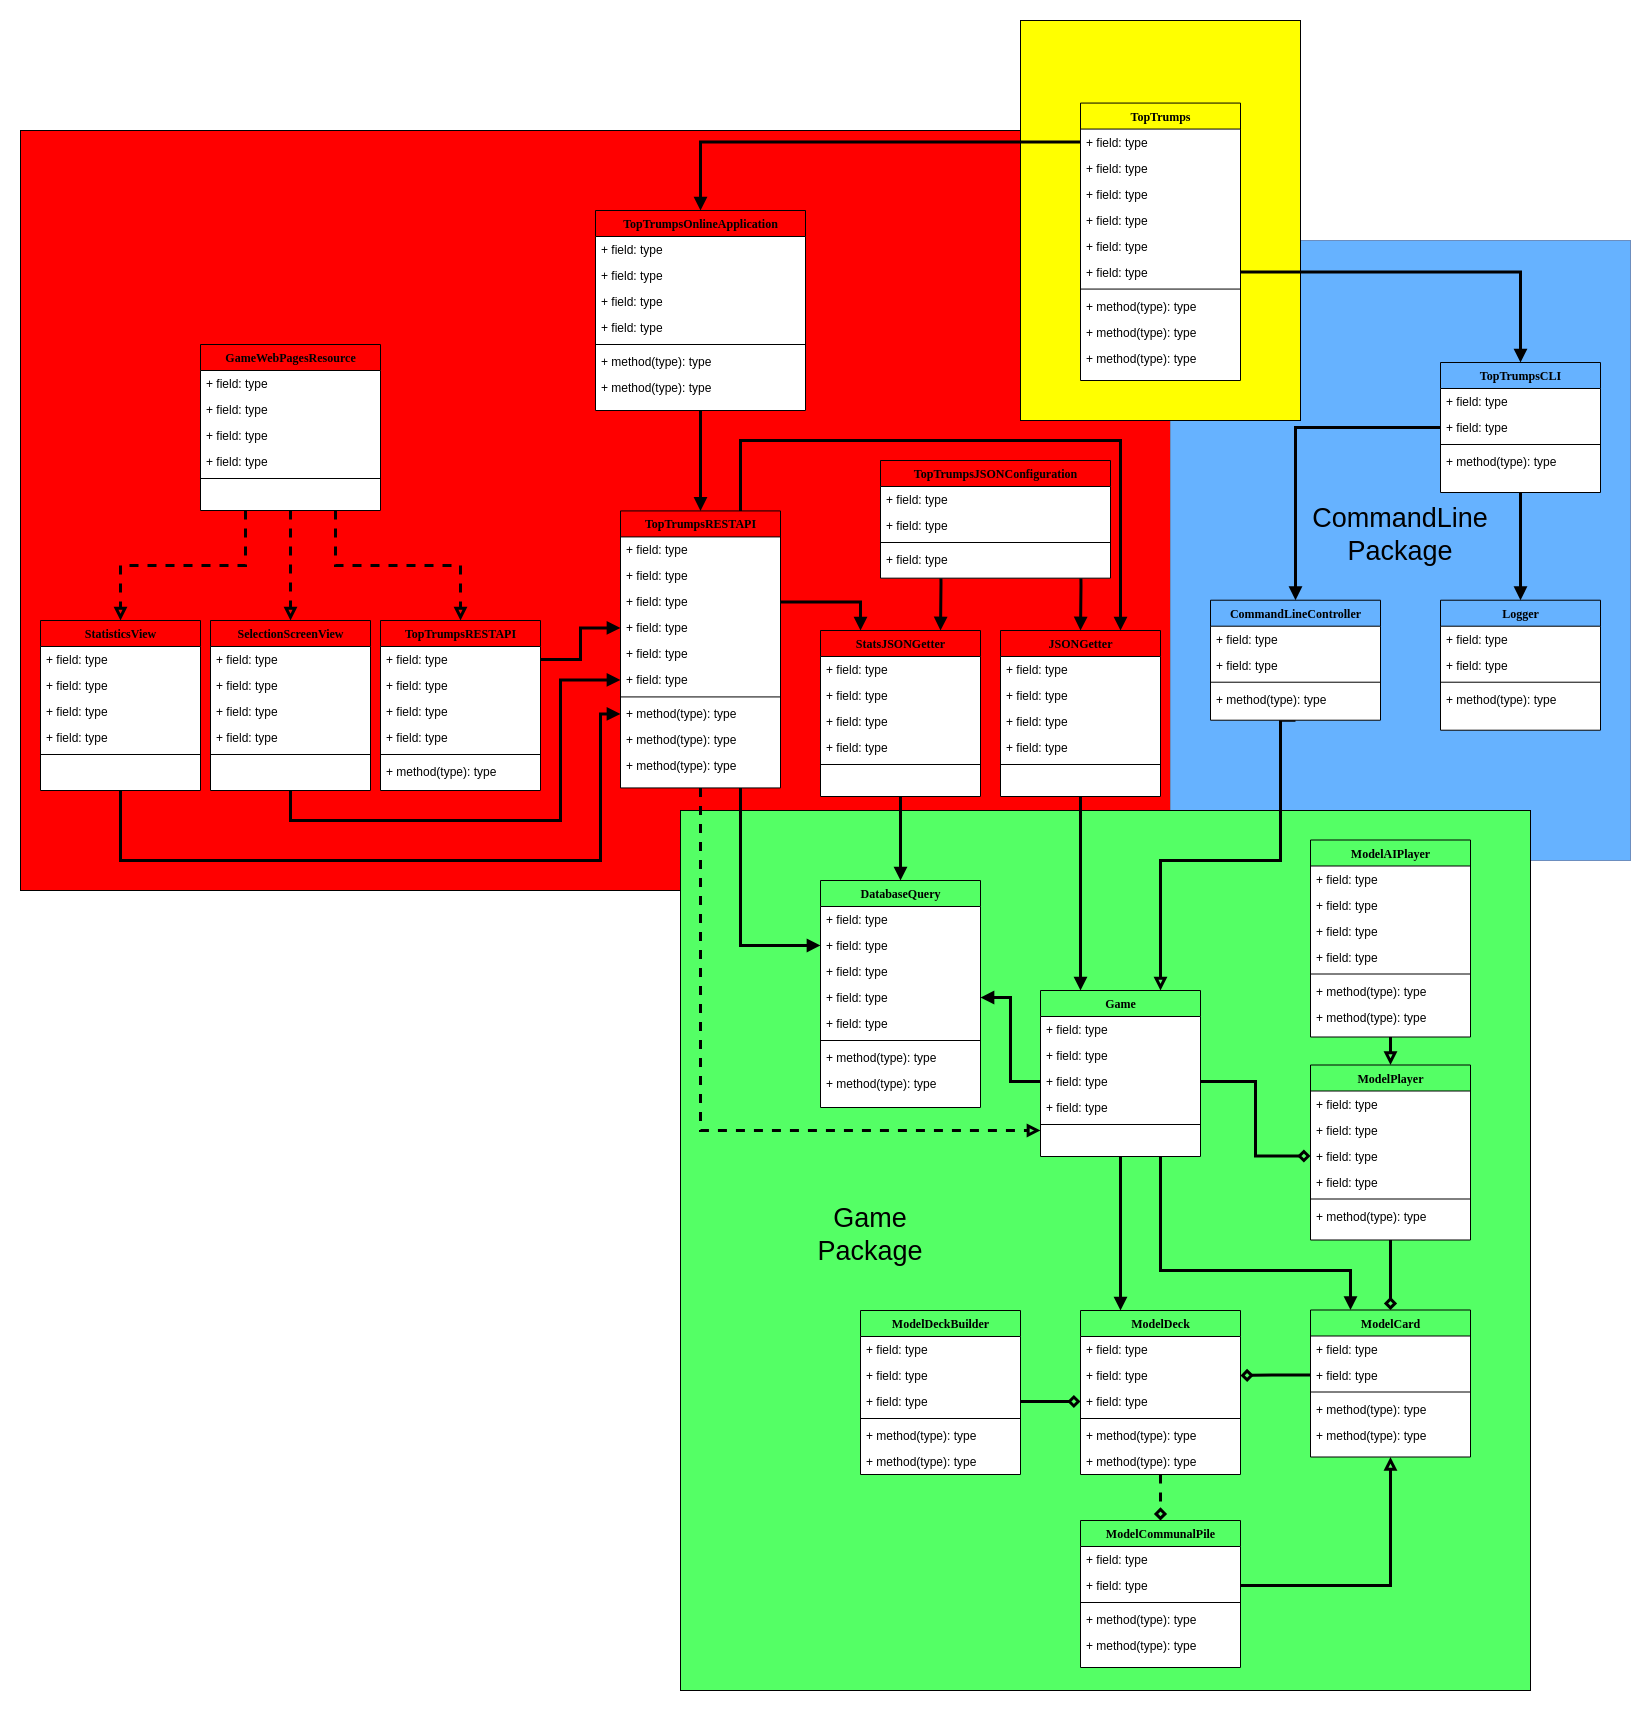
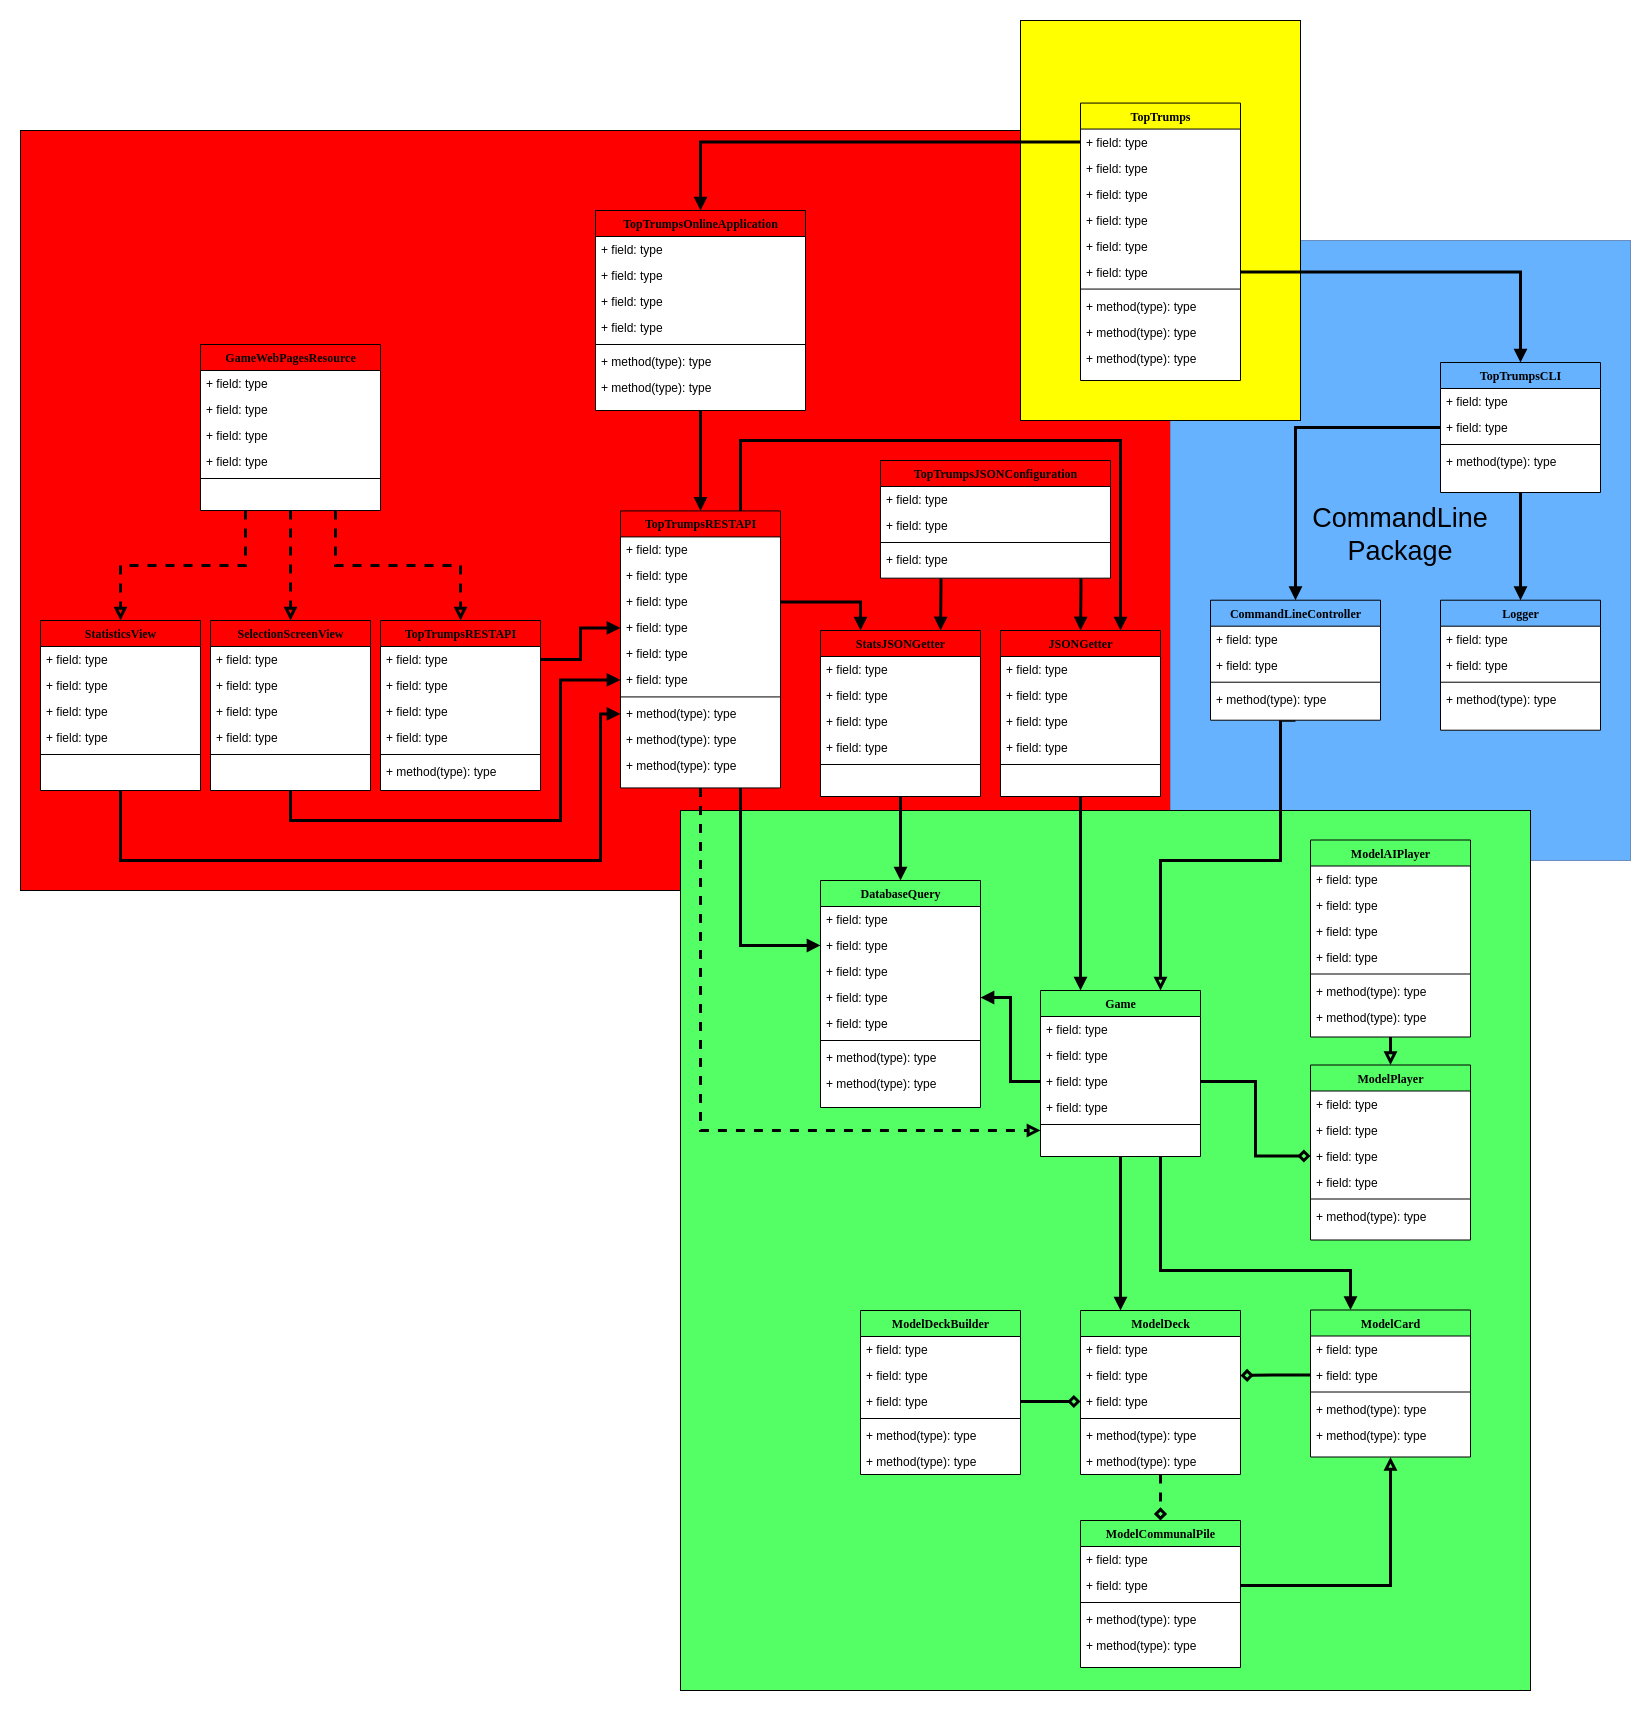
node "Game Package": removed
edge "ModelPlayer" -> "ModelCard": removed
